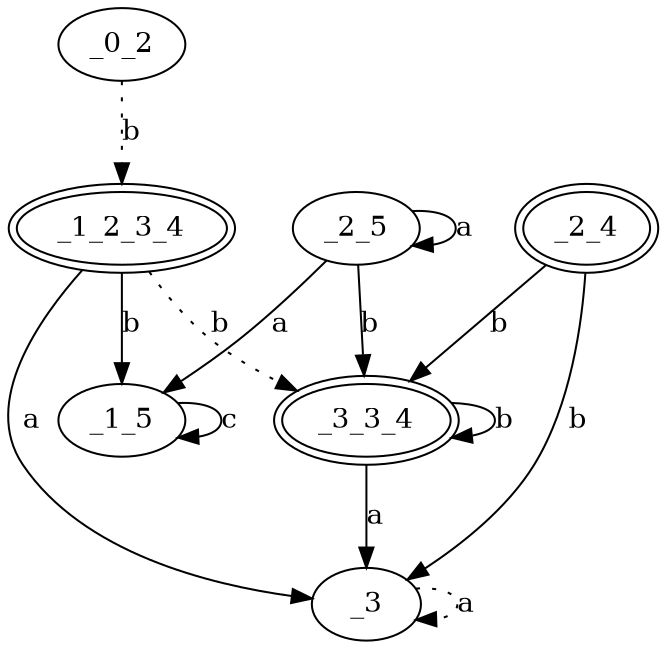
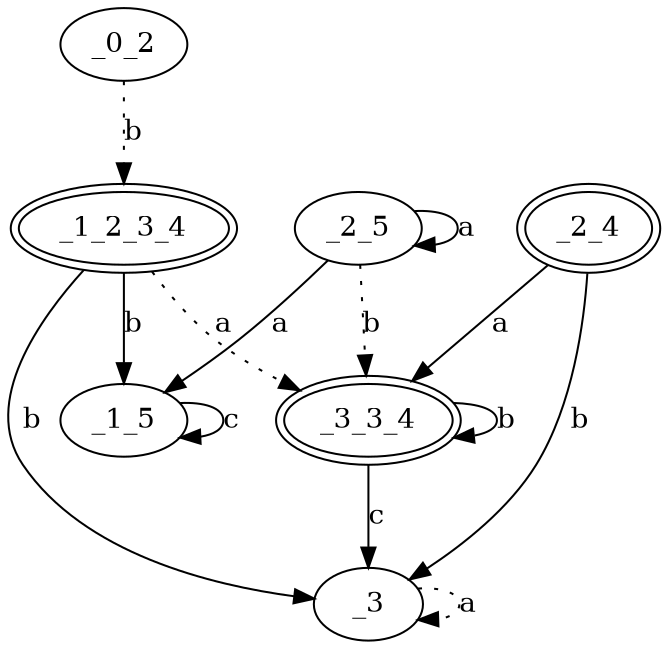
edge "_2_5" -> "_3_3_4": style solid -> dotted
edge "_1_2_3_4" -> "_3_3_4": label "b" -> "a"
edge "_2_4" -> "_3_3_4": label "b" -> "a"
edge "_1_2_3_4" -> "_3": label "a" -> "b"
edge "_3_3_4" -> "_3": label "a" -> "c"
